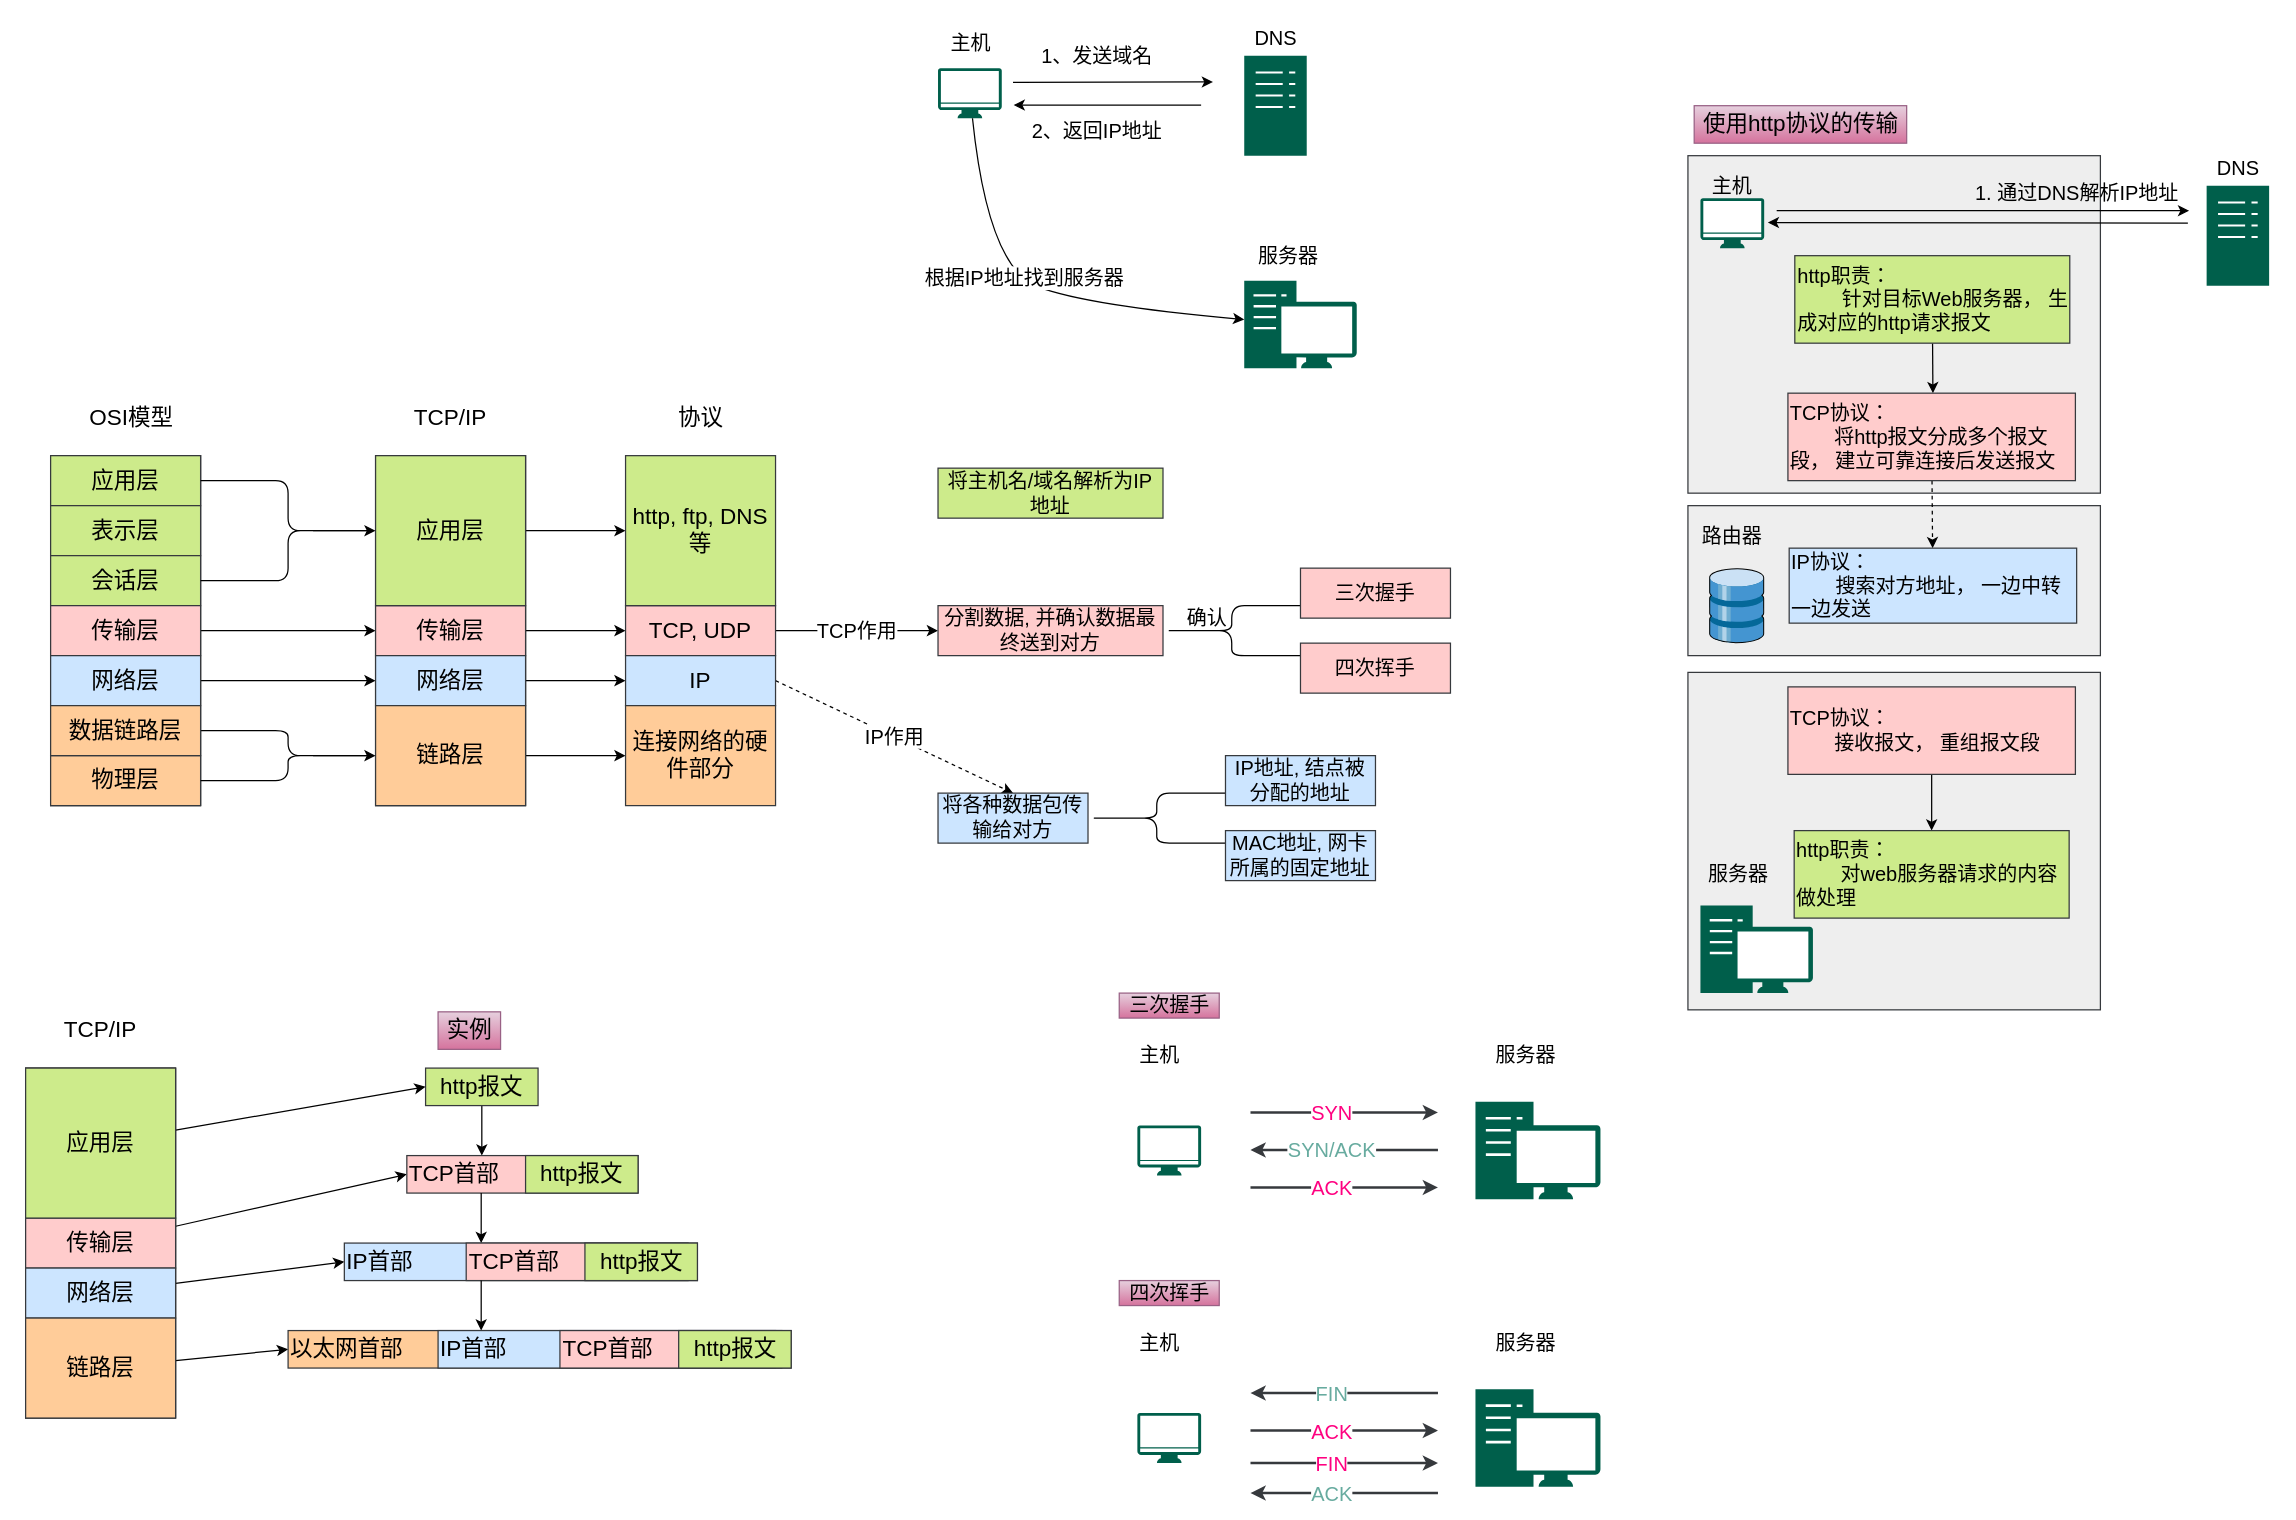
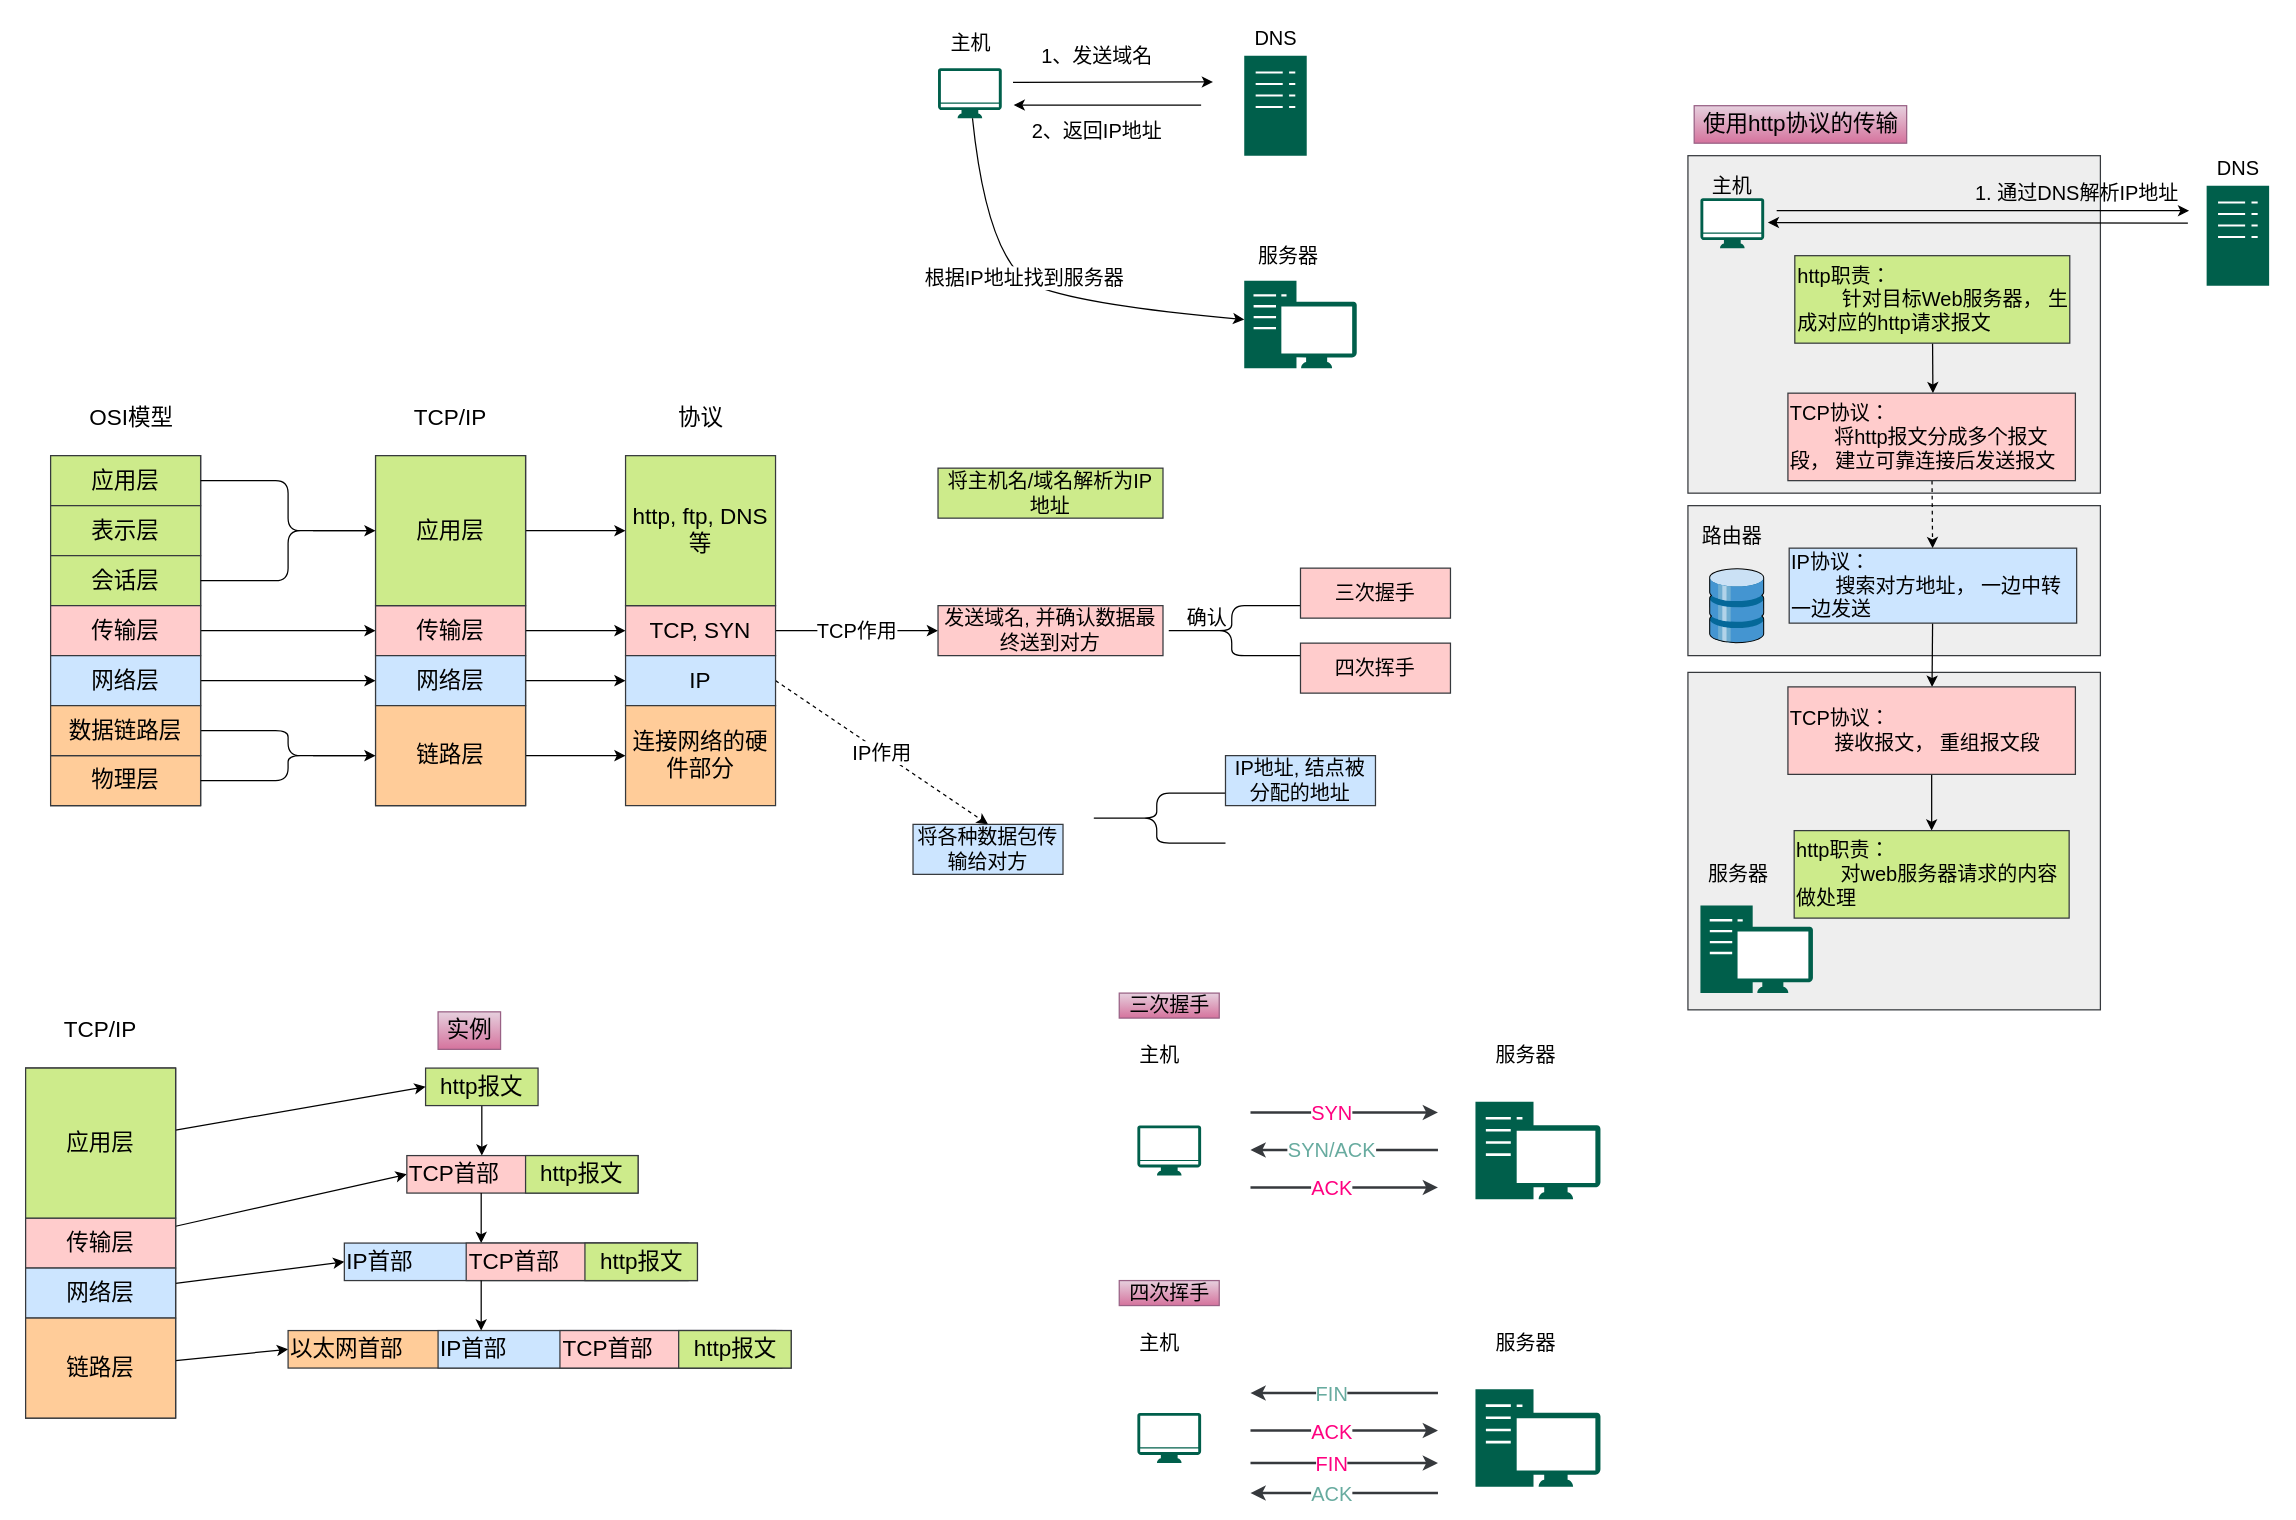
node "TCP, UDP": label "TCP, UDP" -> "TCP, SYN"
node "分割数据, 并确认数据最终送到对方": label "分割数据, 并确认数据最终送到对方" -> "发送域名, 并确认数据最终送到对方"
edge "IP协议： 搜索对方地址， 一边中转一边发送" -> "TCP协议： 接收报文， 重组报文段": added
node "将各种数据包传输给对方": moved (1013, 818) -> (988, 849)
node "MAC地址, 网卡所属的固定地址": removed
